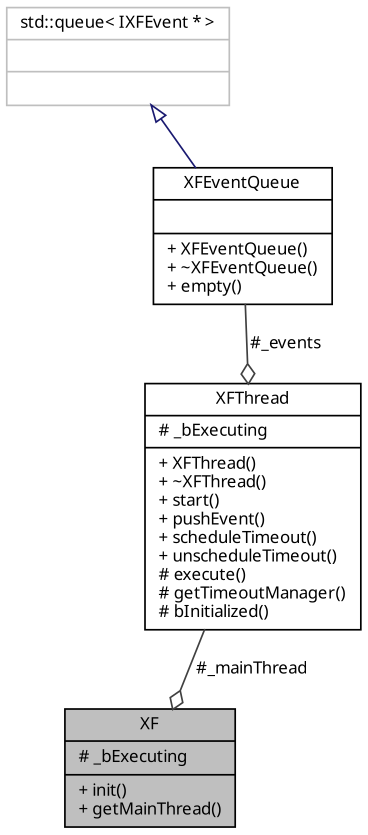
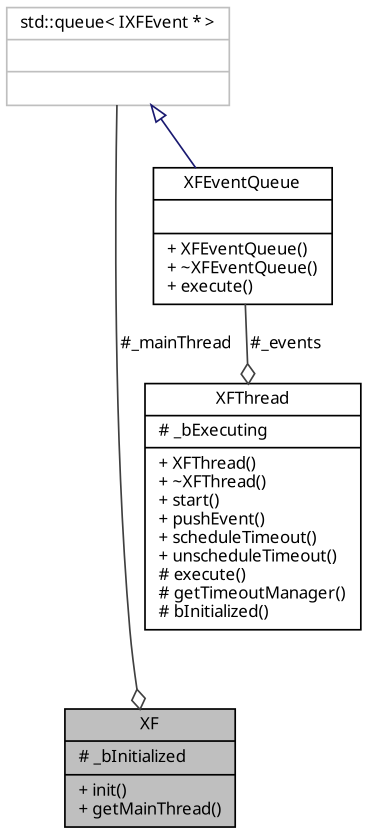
node "XFEventQueue": text "+ empty()" -> "+ execute()"
edge "XFThread" -> "XF": now "std::queue< IXFEvent * >" -> "XF"
node "XF": text "# _bExecuting" -> "# _bInitialized"
